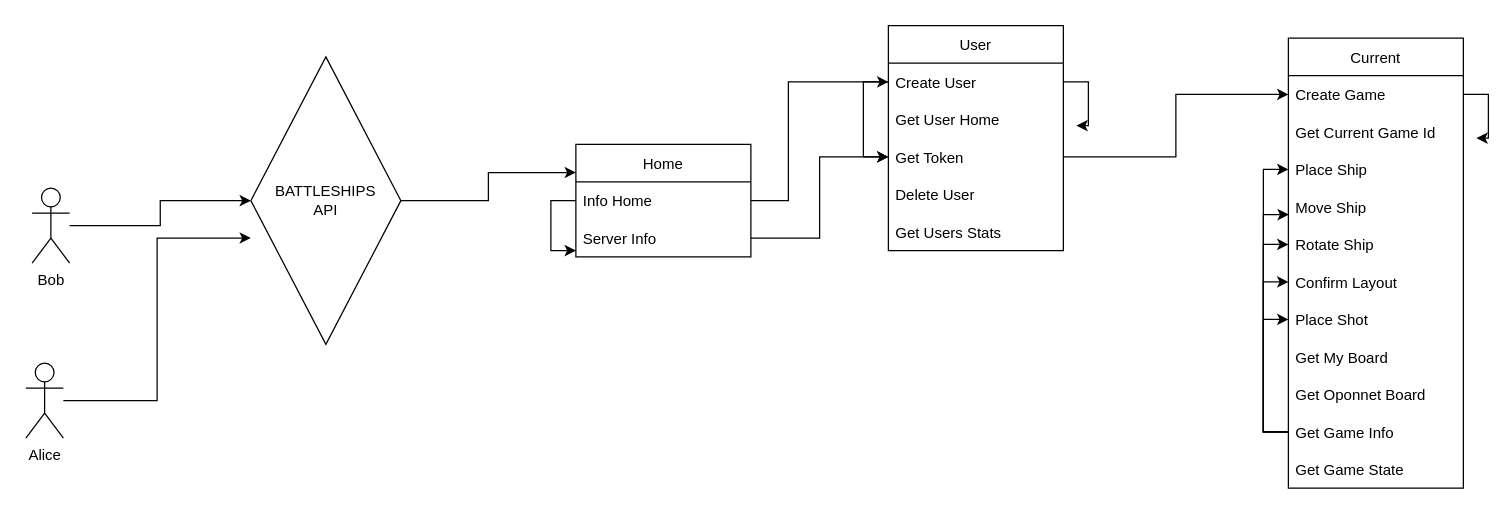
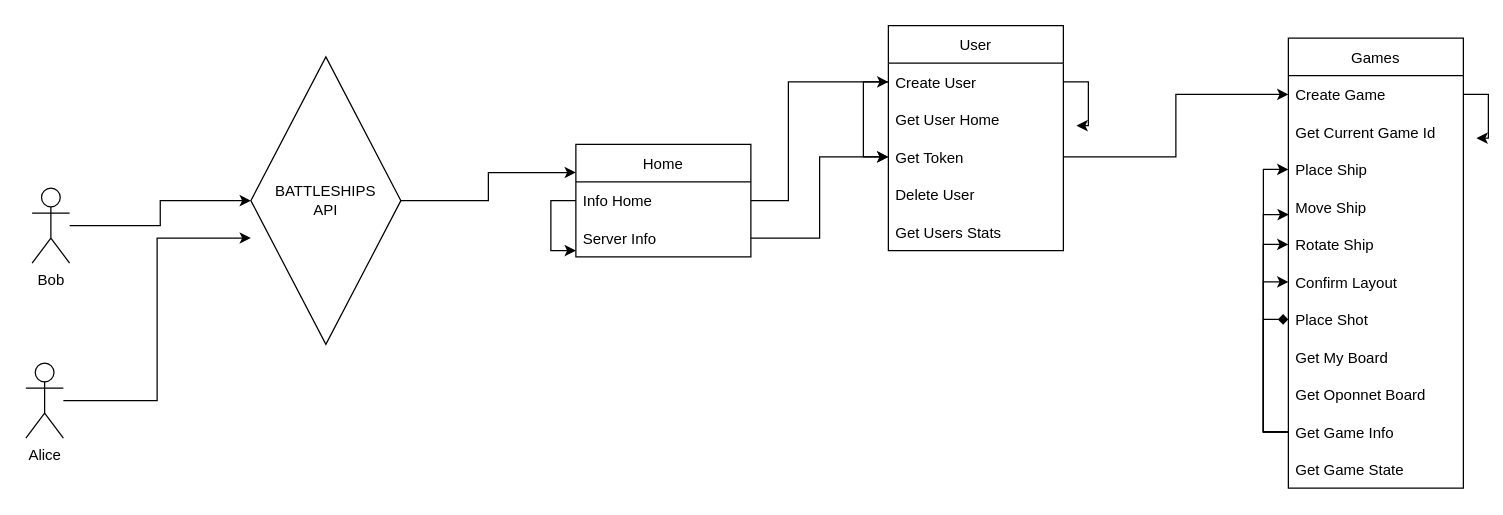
node "Current": label "Current" -> "Games"
edge "Get Game Info" -> "Place Shot": arrowhead classic -> diamond
